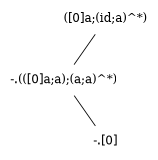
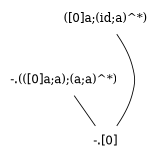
edge "([0]a;(id;a)^*)" -- "-.(([0]a;a);(a;a)^*)": now "([0]a;(id;a)^*)" -- "-.[0]"
